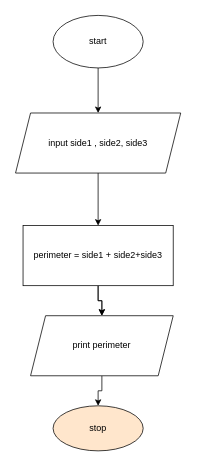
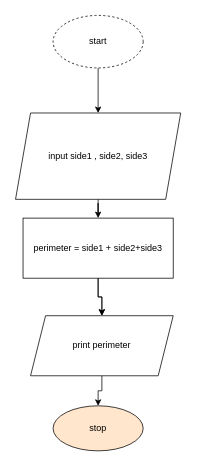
node "start": style solid -> dashed
node "input side1 , side2, side3": size 165x60 -> 165x86
node "perimeter = side1 + side2+side3": moved (98, 255) -> (98, 248)
